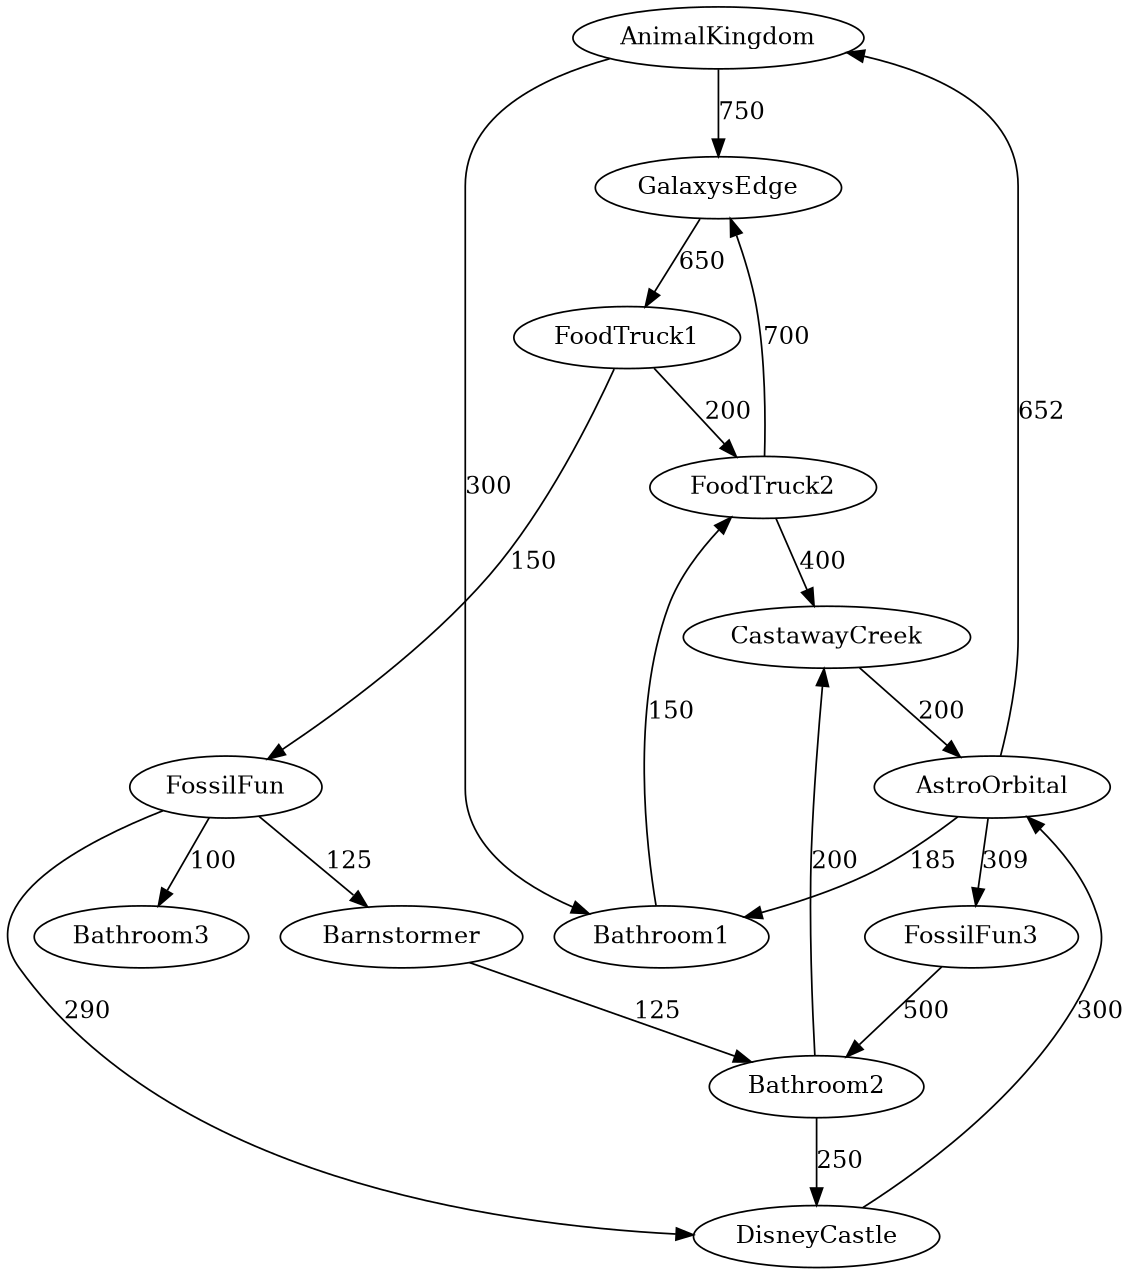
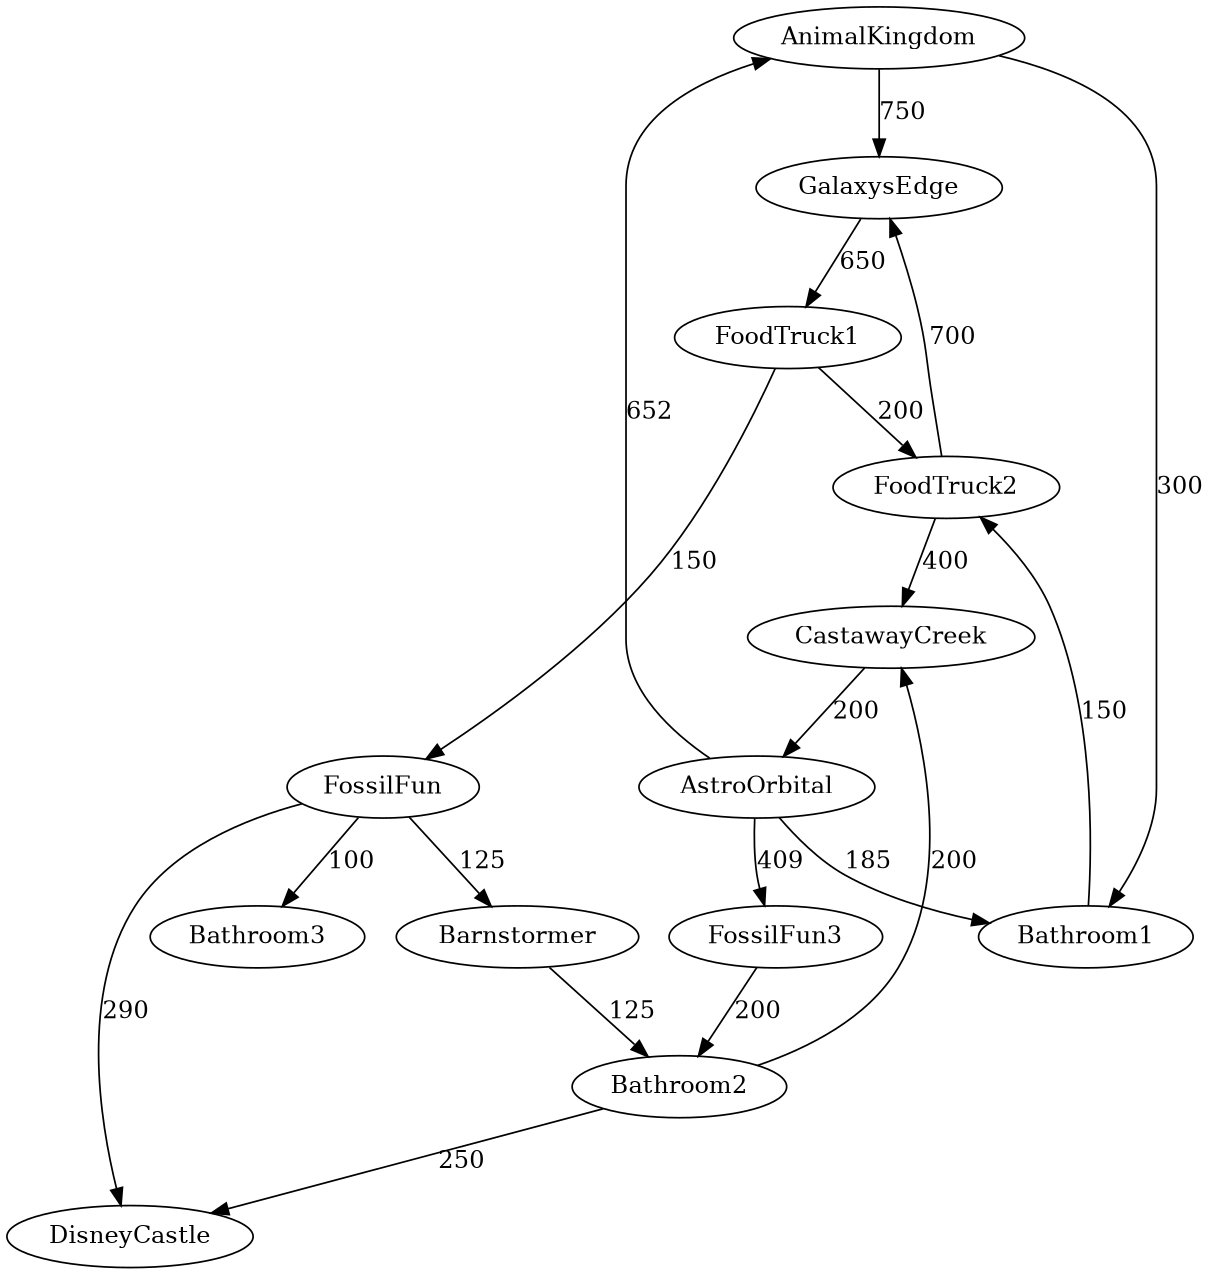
edge "AstroOrbital" -> "FossilFun3": label "309" -> "409"
edge "FossilFun3" -> "Bathroom2": label "500" -> "200"
edge "DisneyCastle" -> "AstroOrbital": removed, label "300"
